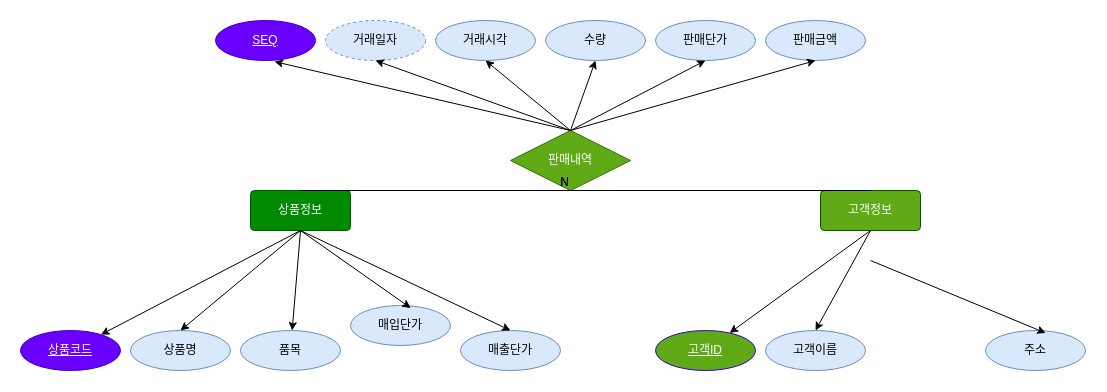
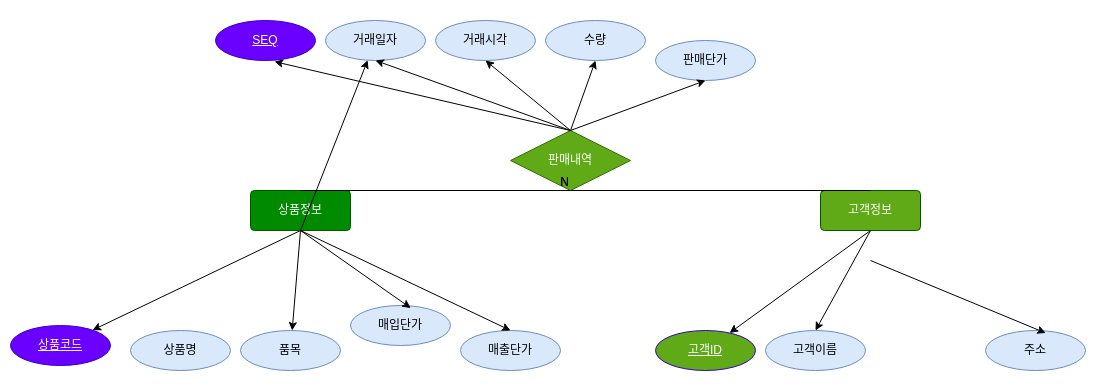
node "거래일자": style dashed -> solid
node "판매단가": moved (706, 41) -> (706, 61)
node "판매금액": removed
edge "판매내역" -> "판매금액": removed
edge "상품정보" -> "상품명": now "상품정보" -> "거래일자"
node "상품코드": moved (71, 351) -> (61, 346)
